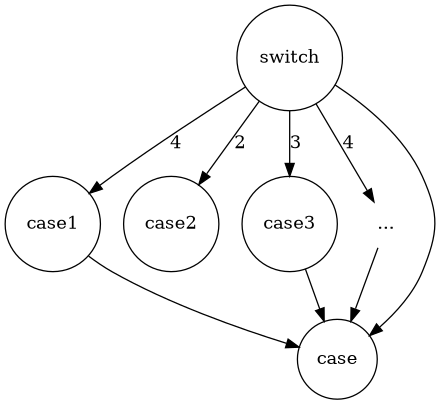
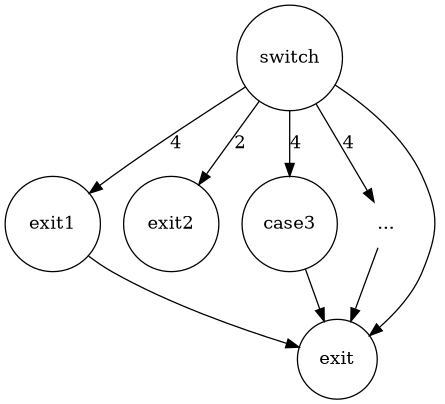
edge "switch" -> "case3": label "3" -> "4"
node "case1": label "case1" -> "exit1"
node "case2": label "case2" -> "exit2"
node "case": label "case" -> "exit"
